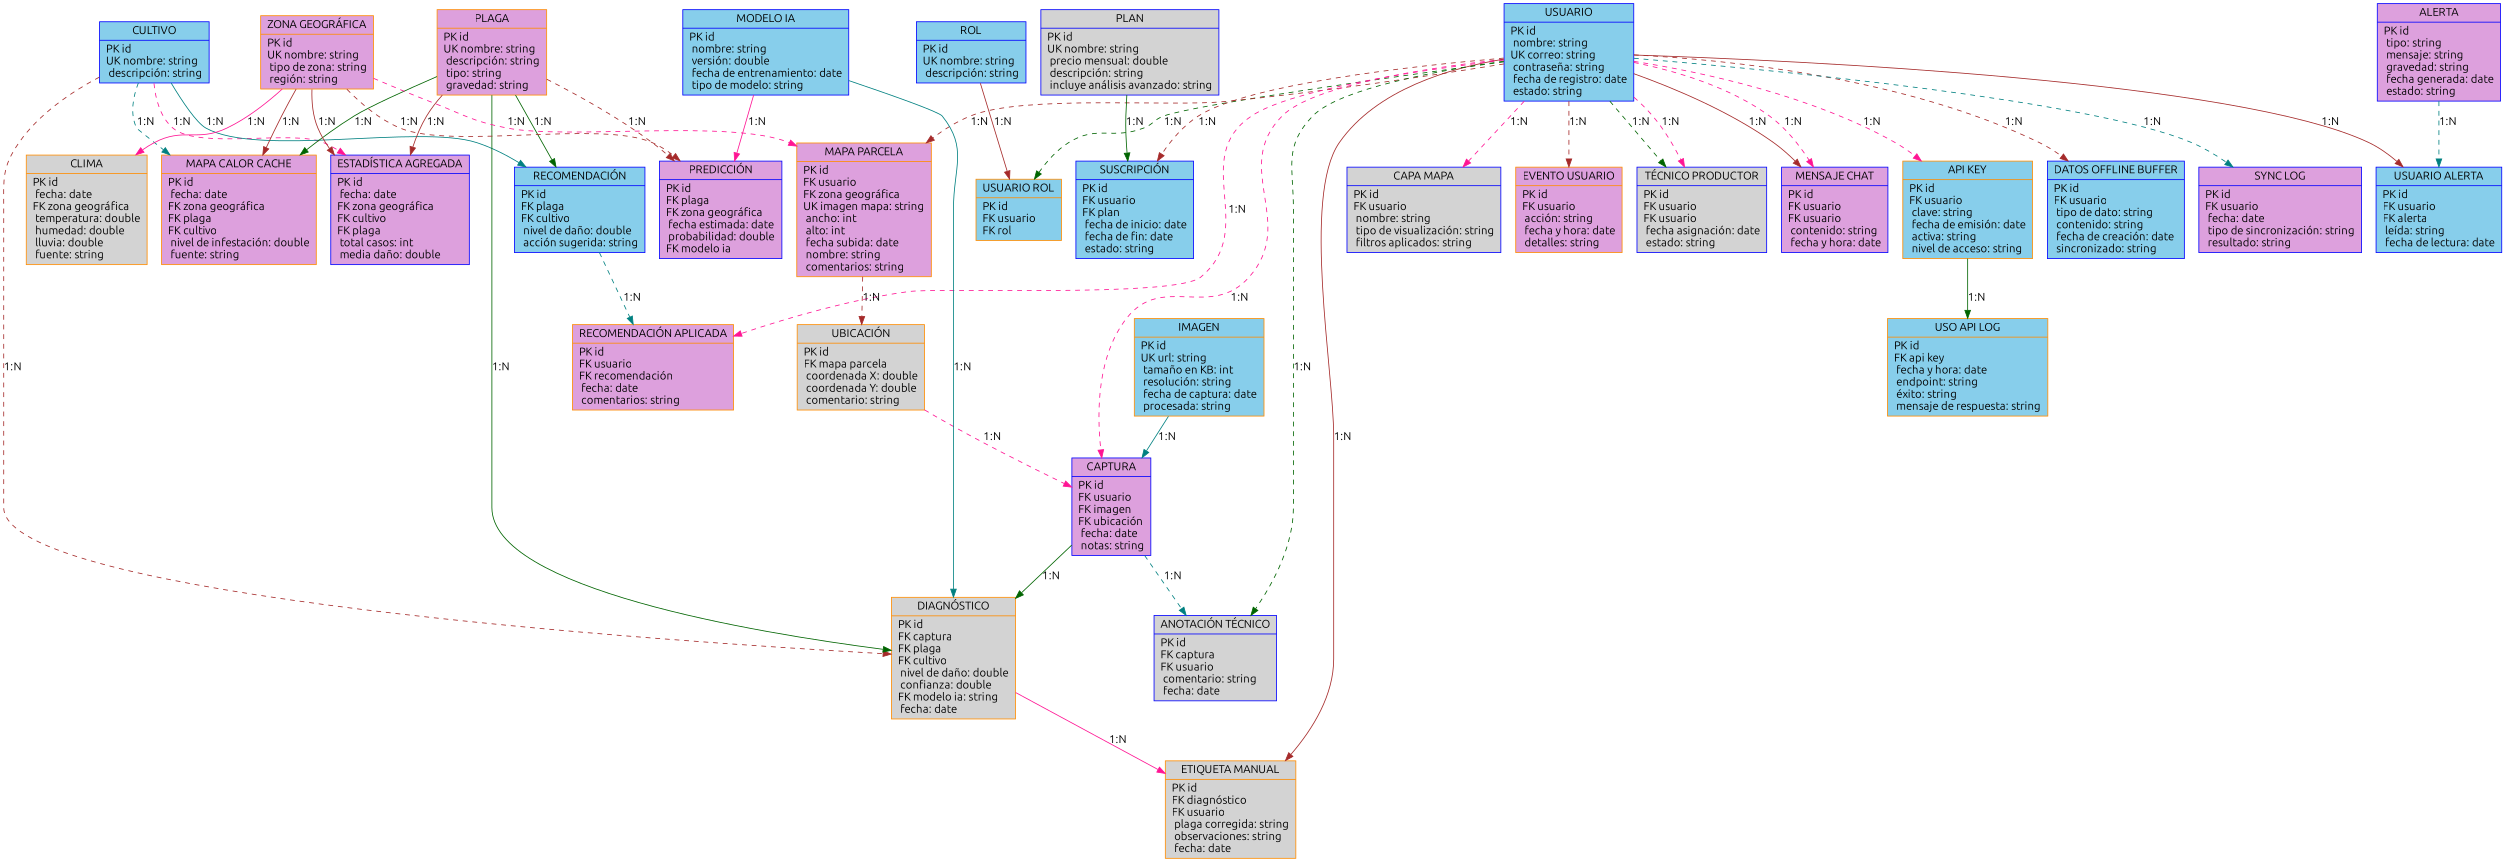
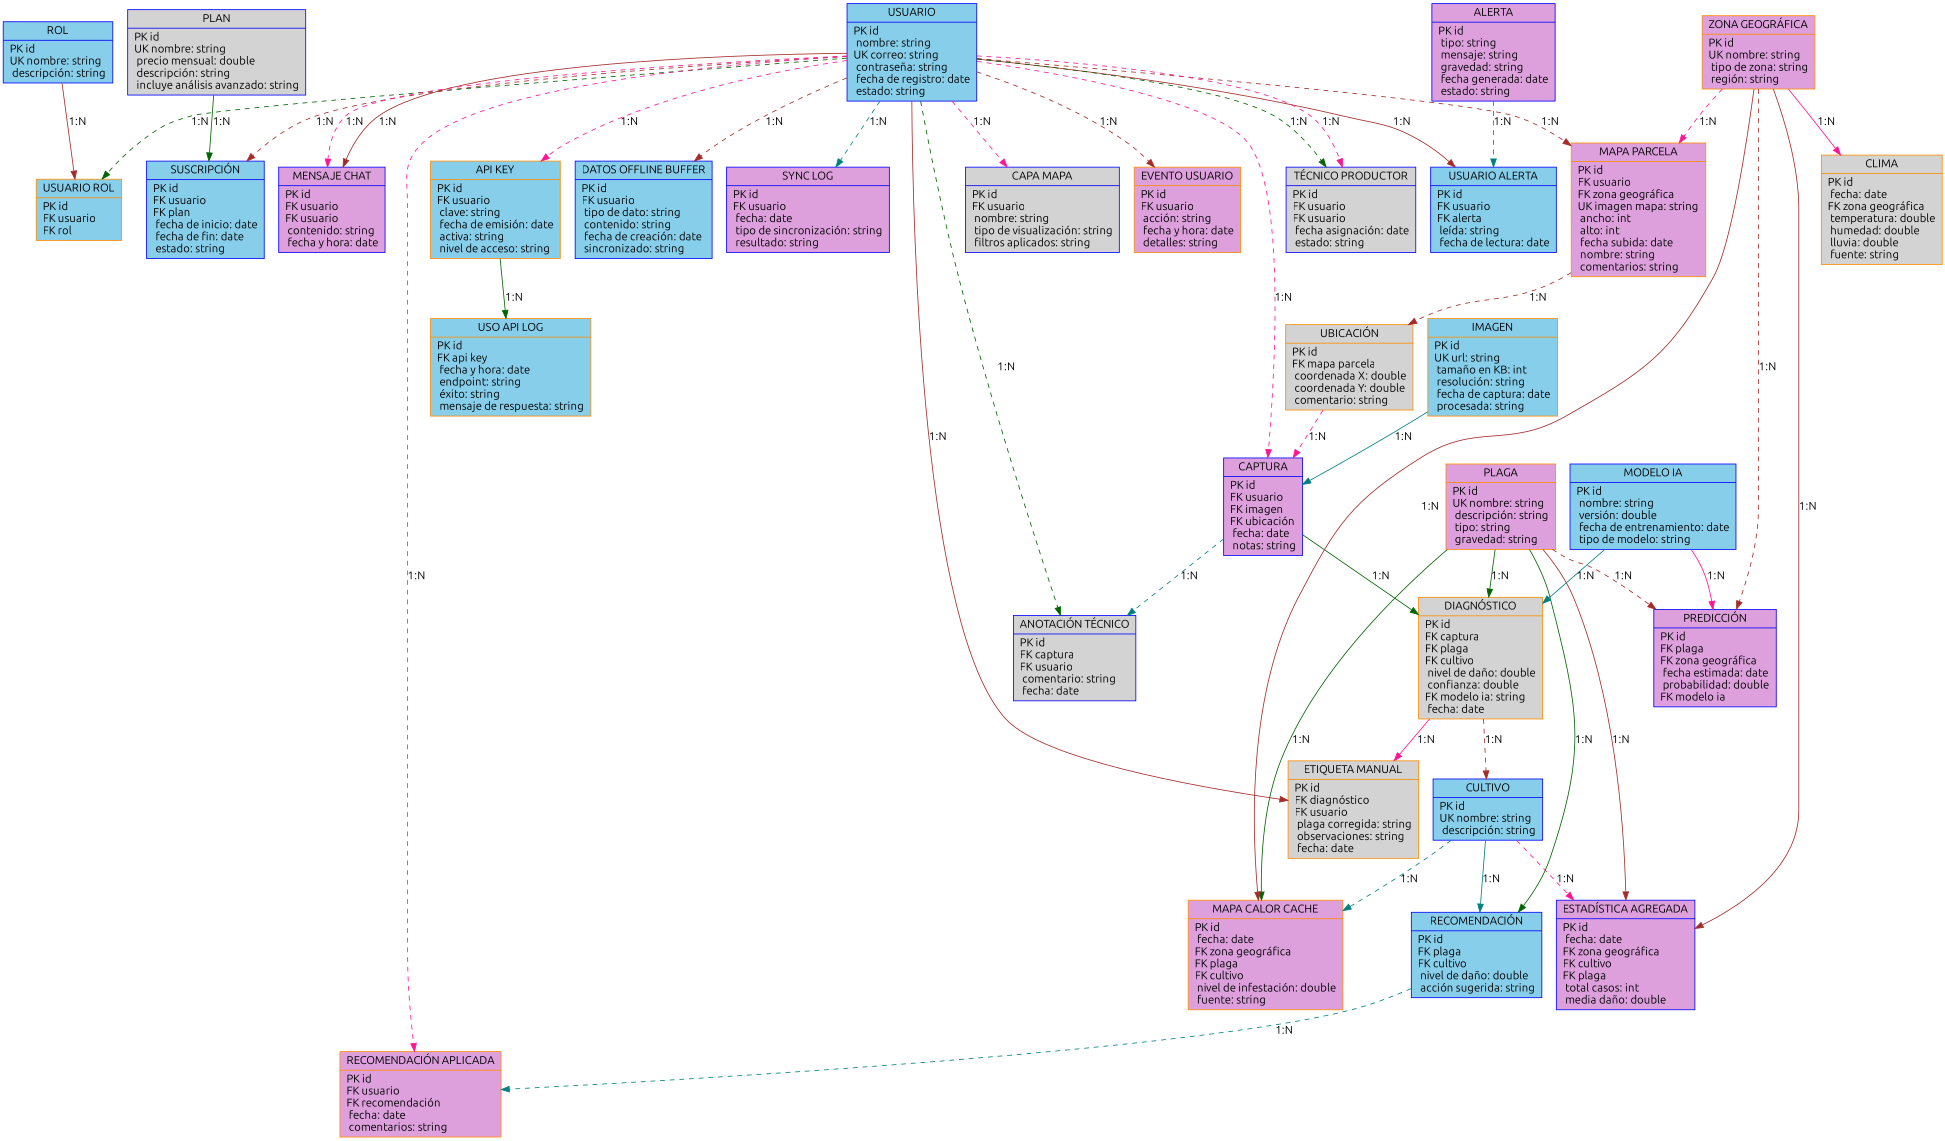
edge "CULTIVO" -> "DIAGNÓSTICO": reversed
